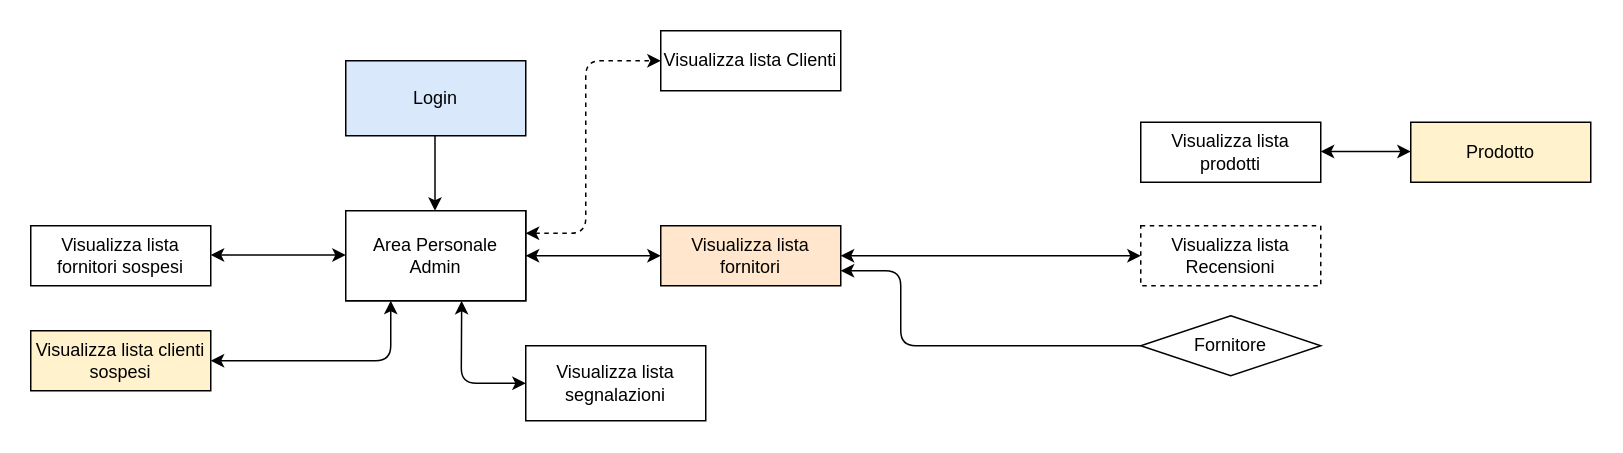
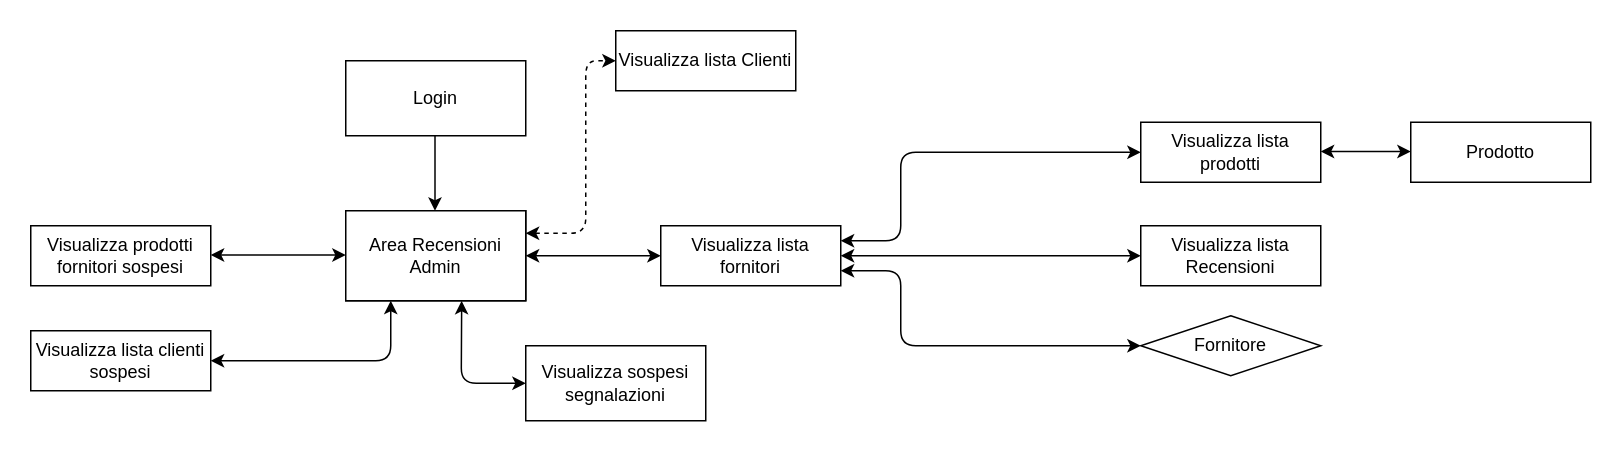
node "Visualizza lista Clienti": moved (751, 61) -> (706, 61)
node "Login": fillcolor #dae8fc -> #ffffff
edge "Visualizza lista prodotti" -- "Visualizza lista fornitori": added
node "Prodotto": fillcolor #fff2cc -> #ffffff
node "Visualizza lista fornitori sospesi": label "Visualizza lista fornitori sospesi" -> "Visualizza prodotti fornitori sospesi"
node "Area Personale Admin": label "Area Personale Admin" -> "Area Recensioni Admin"
node "Visualizza lista fornitori": fillcolor #ffe6cc -> #ffffff
node "Visualizza lista Recensioni": style dashed -> solid
edge "Fornitore" -> "Visualizza lista fornitori": arrowhead none -> classic
node "Visualizza lista clienti sospesi": fillcolor #fff2cc -> #ffffff
node "Visualizza lista segnalazioni": label "Visualizza lista segnalazioni" -> "Visualizza sospesi segnalazioni"
